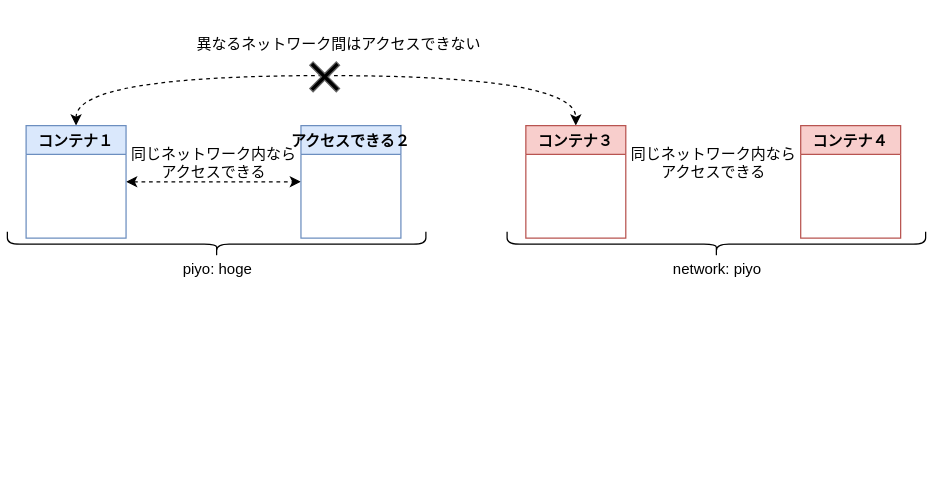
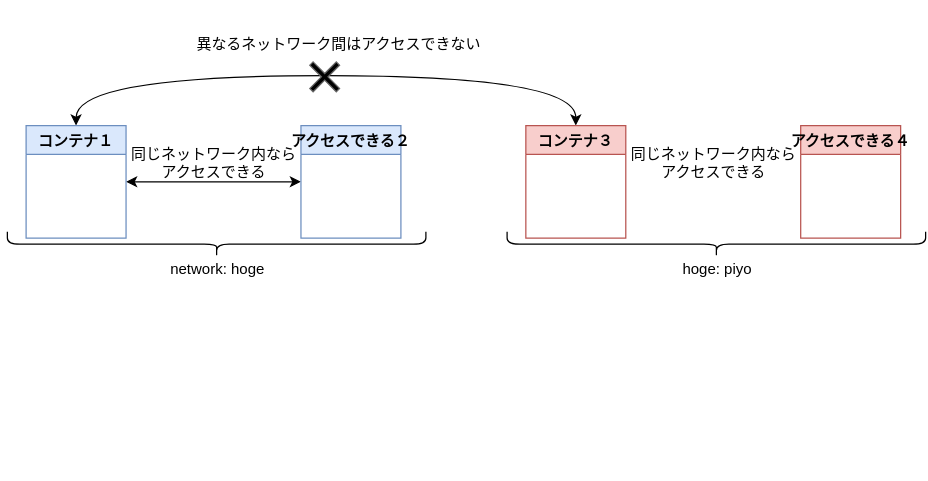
edge "コンテナ１" -- "コンテナ３": style dashed -> solid
node "コンテナ４": label "コンテナ４" -> "アクセスできる４"
edge "コンテナ１" -- "アクセスできる２": style dashed -> solid
node "piyo: hoge": label "piyo: hoge" -> "network: hoge"
node "network: piyo": label "network: piyo" -> "hoge: piyo"
